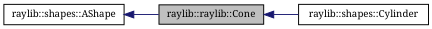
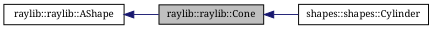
node "raylib::shapes::AShape": label "raylib::shapes::AShape" -> "raylib::raylib::AShape"
node "raylib::shapes::Cylinder": label "raylib::shapes::Cylinder" -> "shapes::shapes::Cylinder"
